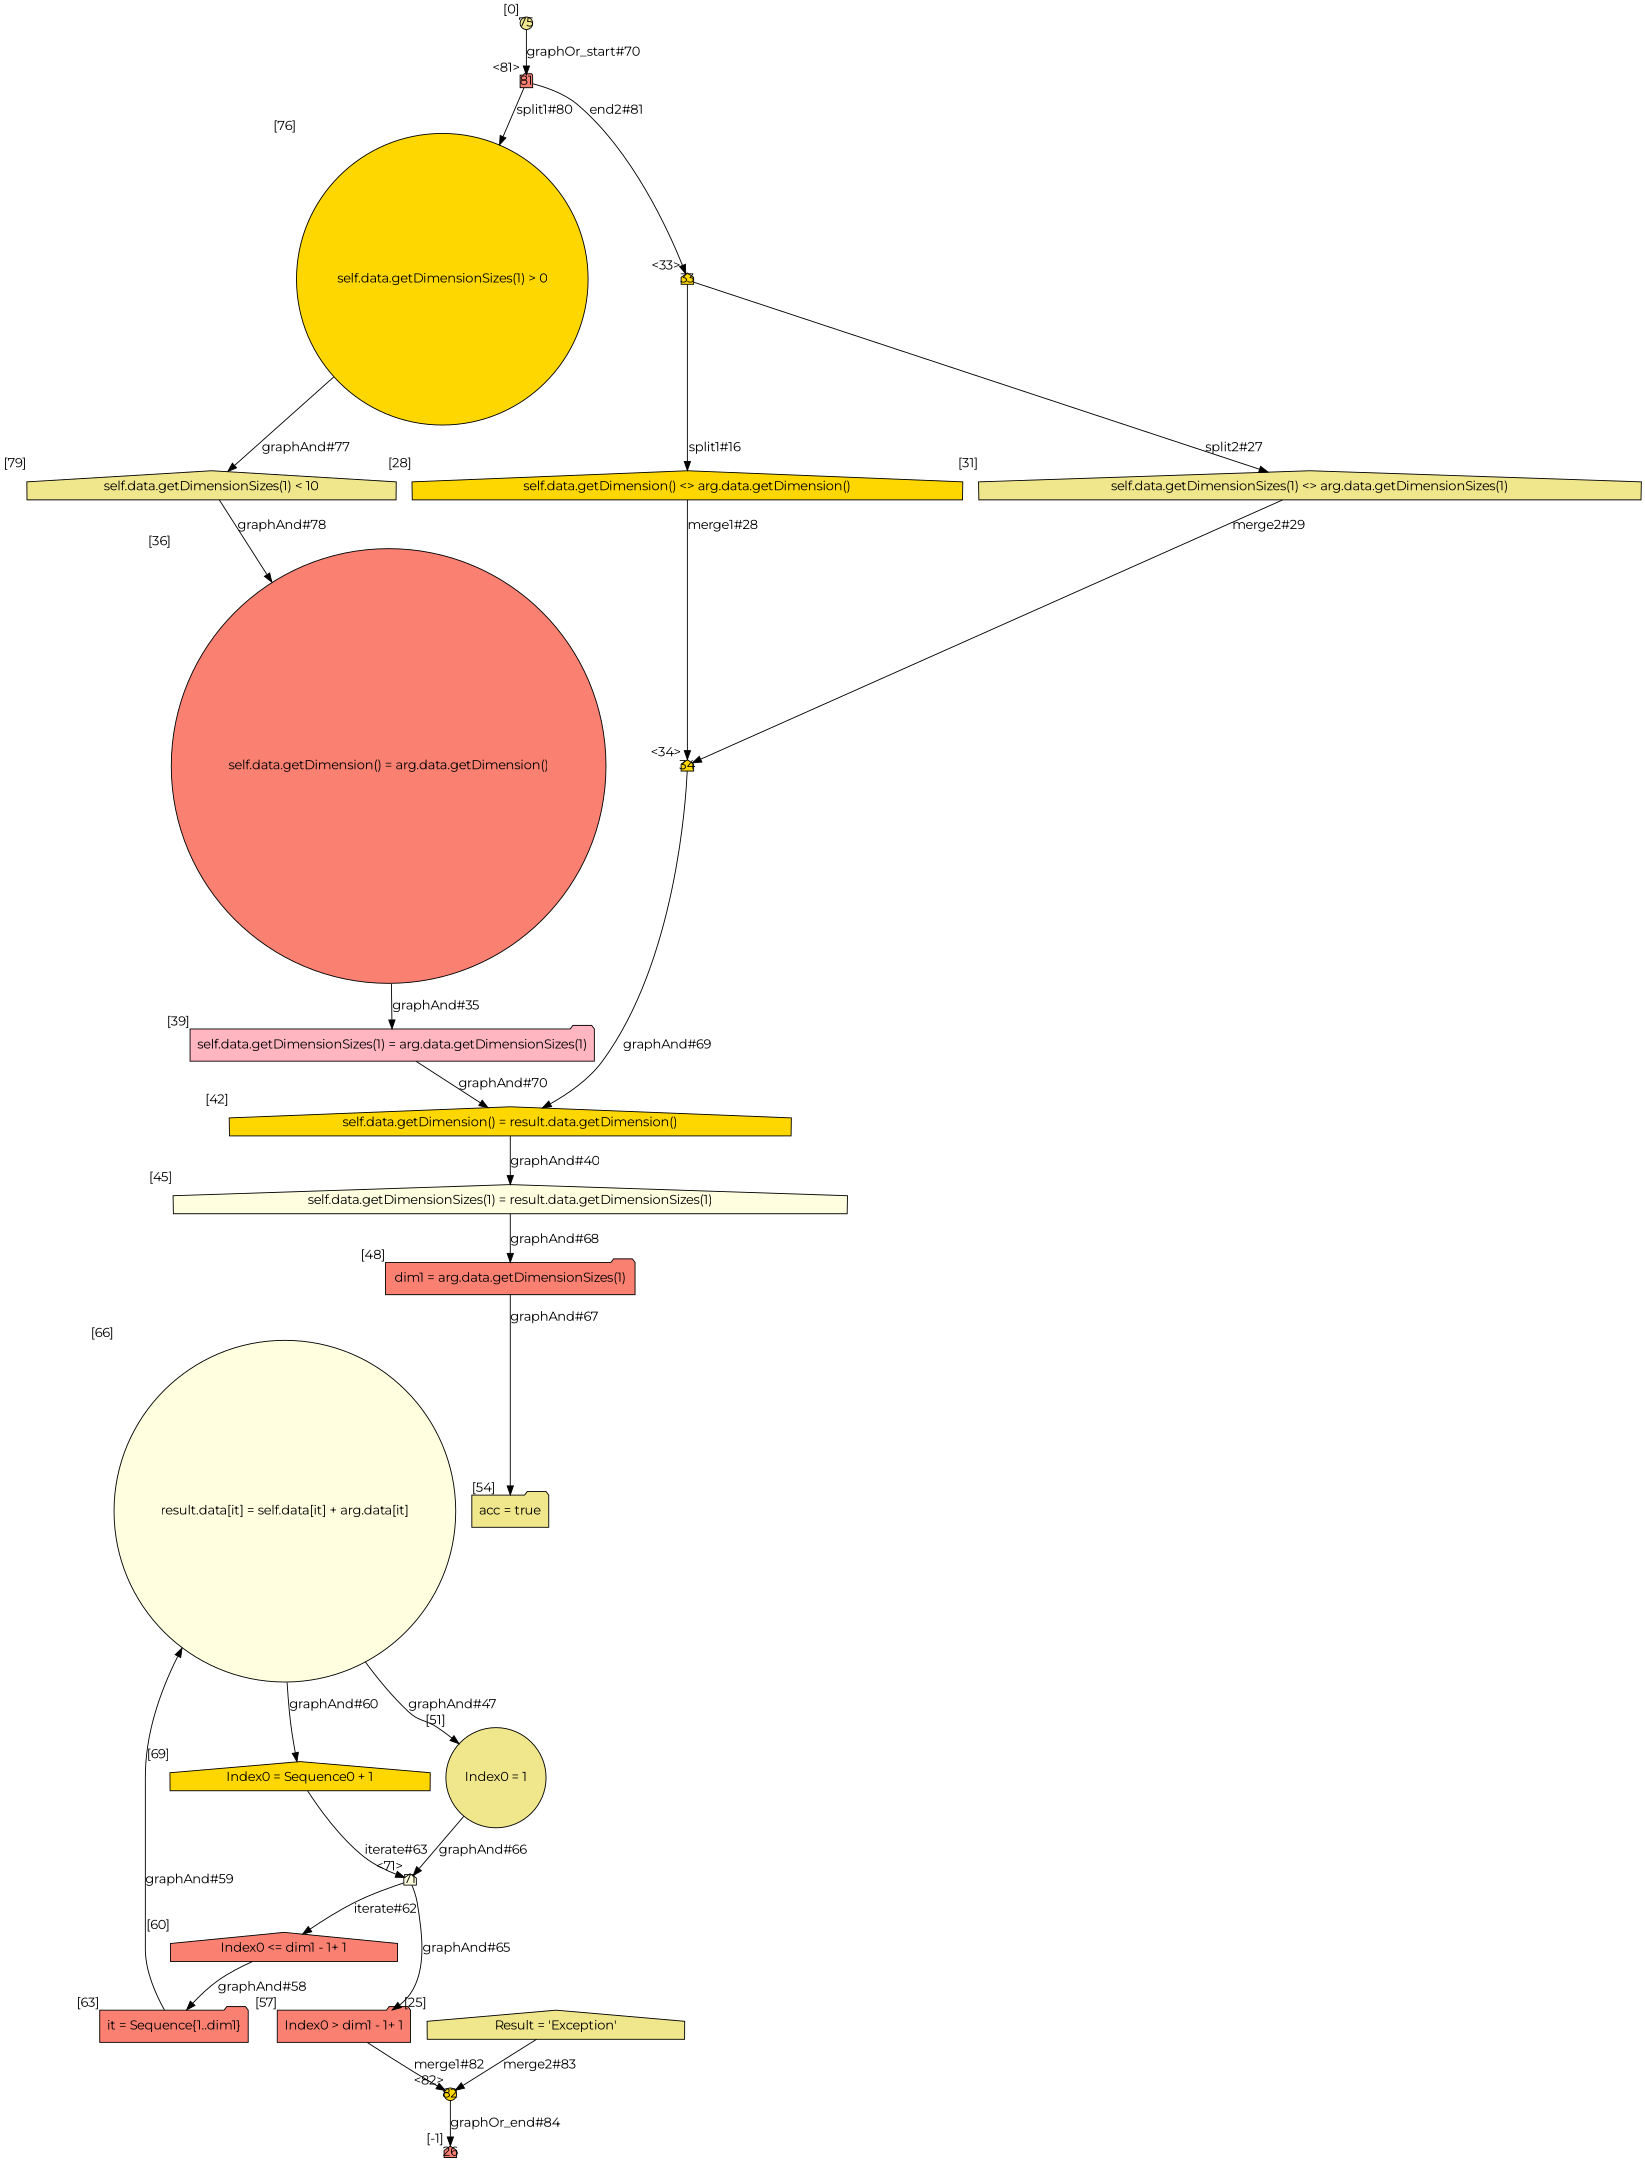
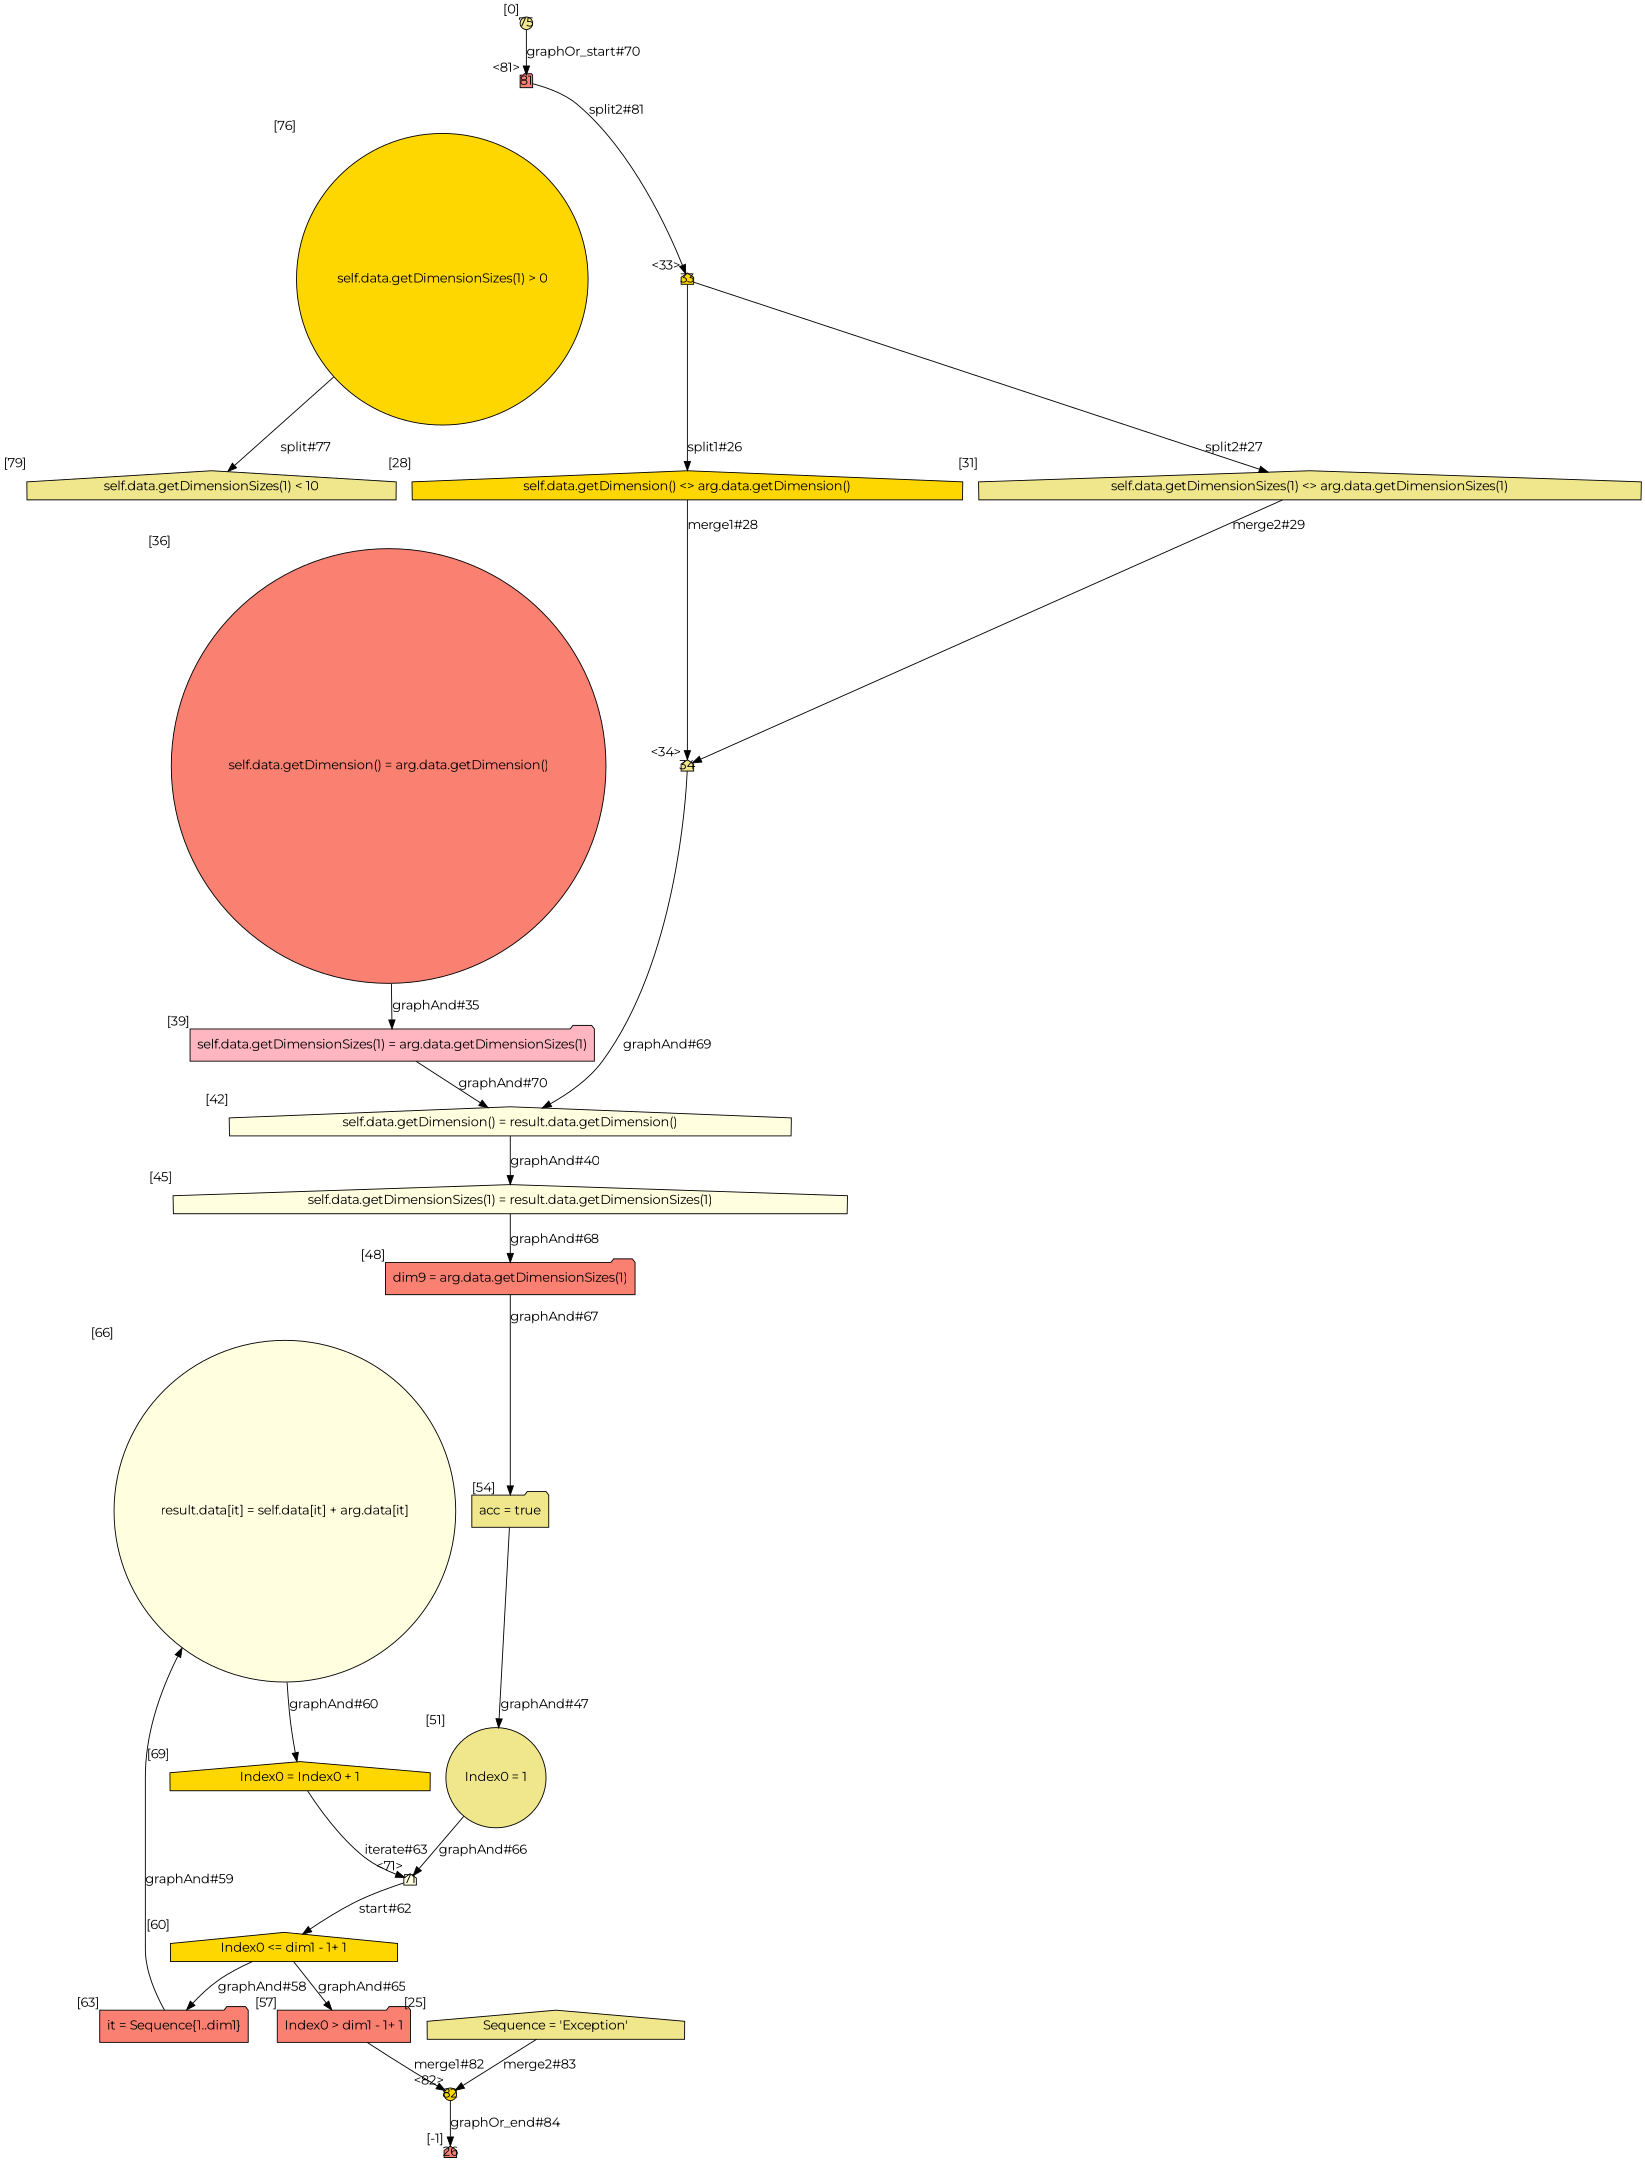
edge "81 <81>" -> "33 <33>": label "end2#81" -> "split2#81"
edge "81 <81>" -> "self.data.getDimensionSizes(1) > 0 [76]": removed, label "split1#80"
edge "self.data.getDimensionSizes(1) > 0 [76]" -> "self.data.getDimensionSizes(1) < 10 [79]": label "graphAnd#77" -> "split#77"
edge "33 <33>" -> "self.data.getDimension() <> arg.data.getDimension() [28]": label "split1#16" -> "split1#26"
edge "self.data.getDimensionSizes(1) < 10 [79]" -> "self.data.getDimension() = arg.data.getDimension() [36]": removed, label "graphAnd#78"
node "34 <34>": fillcolor gold -> khaki
node "self.data.getDimension() = result.data.getDimension() [42]": fillcolor gold -> lightyellow
node "dim1 = arg.data.getDimensionSizes(1) [48]": label "dim1 = arg.data.getDimensionSizes(1) [48]" -> "dim9 = arg.data.getDimensionSizes(1) [48]"
edge "result.data[it] = self.data[it] + arg.data[it] [66]" -> "Index0 = 1 [51]": now "acc = true [54]" -> "Index0 = 1 [51]"
node "Index0 = Sequence0 + 1 [69]": label "Index0 = Sequence0 + 1 [69]" -> "Index0 = Index0 + 1 [69]"
edge "71 <71>" -> "Index0 <= dim1 - 1+ 1 [60]": label "iterate#62" -> "start#62"
node "Index0 <= dim1 - 1+ 1 [60]": fillcolor salmon -> gold
edge "71 <71>" -> "Index0 > dim1 - 1+ 1 [57]": now "Index0 <= dim1 - 1+ 1 [60]" -> "Index0 > dim1 - 1+ 1 [57]"
node "Result = 'Exception' [25]": label "Result = 'Exception' [25]" -> "Sequence = 'Exception' [25]"
